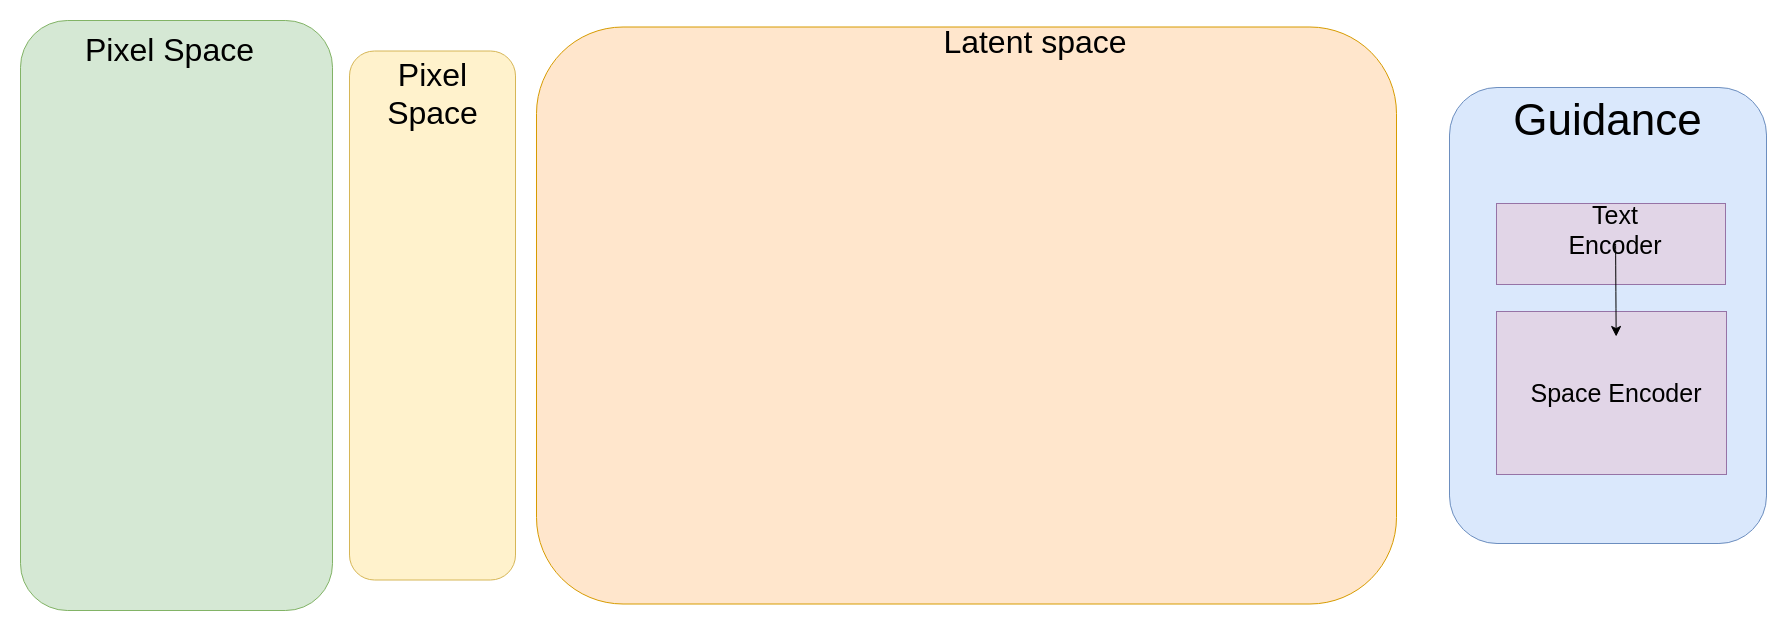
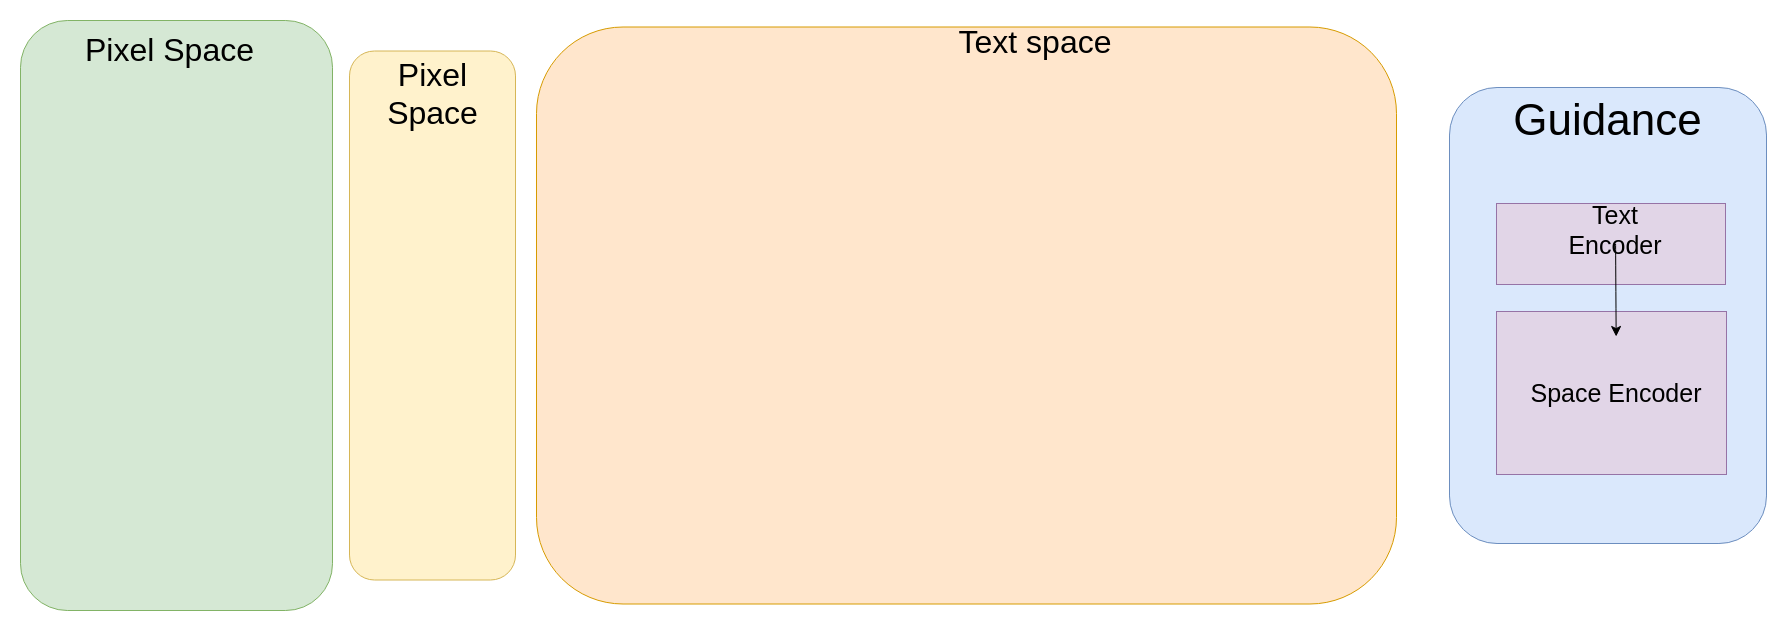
node "Latent space": label "Latent space" -> "Text space"
